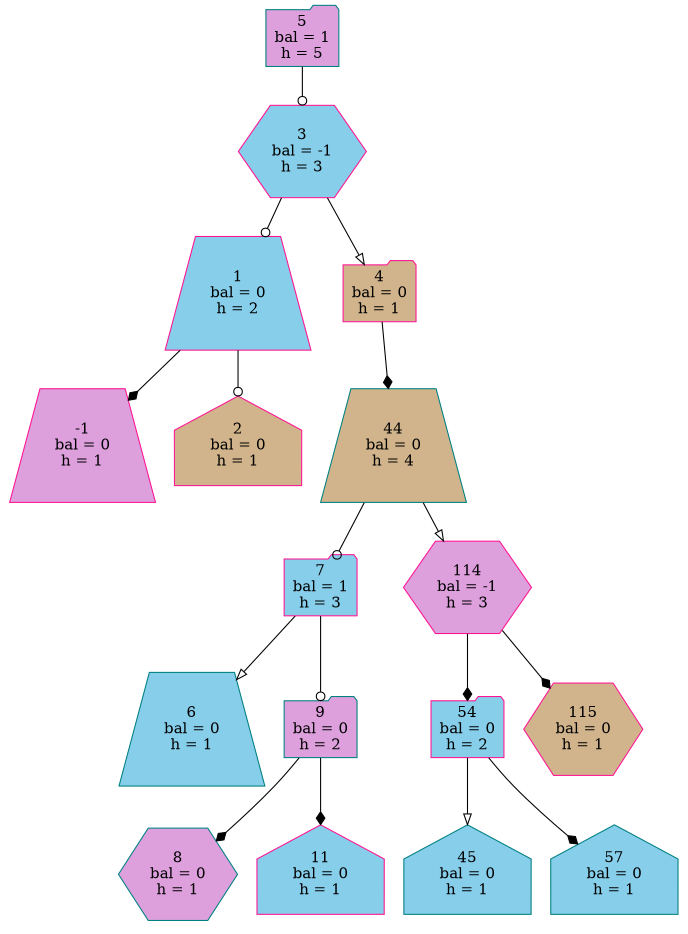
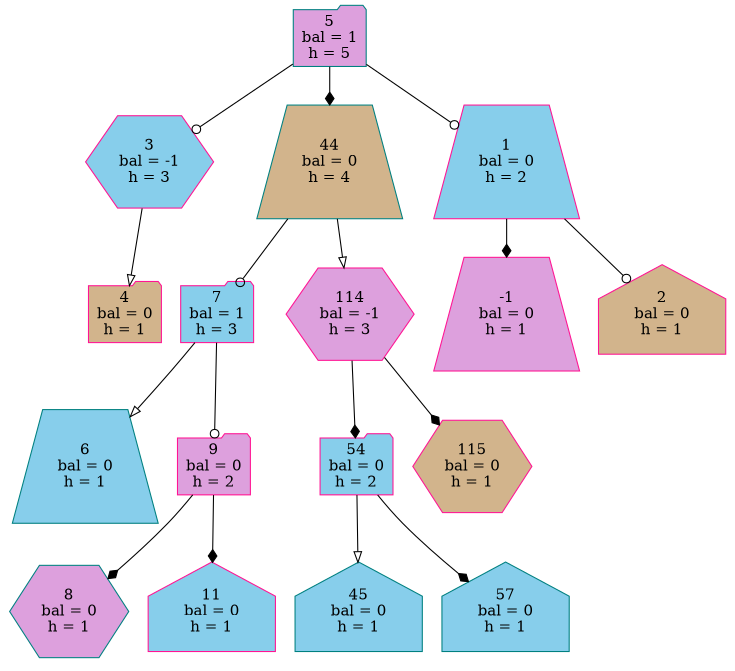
edge "3 bal = -1 h = 3" -> "1 bal = 0 h = 2": now "5 bal = 1 h = 5" -> "1 bal = 0 h = 2"
edge "4 bal = 0 h = 1" -> "44 bal = 0 h = 4": now "5 bal = 1 h = 5" -> "44 bal = 0 h = 4"
node "9 bal = 0 h = 2": color teal -> deeppink
